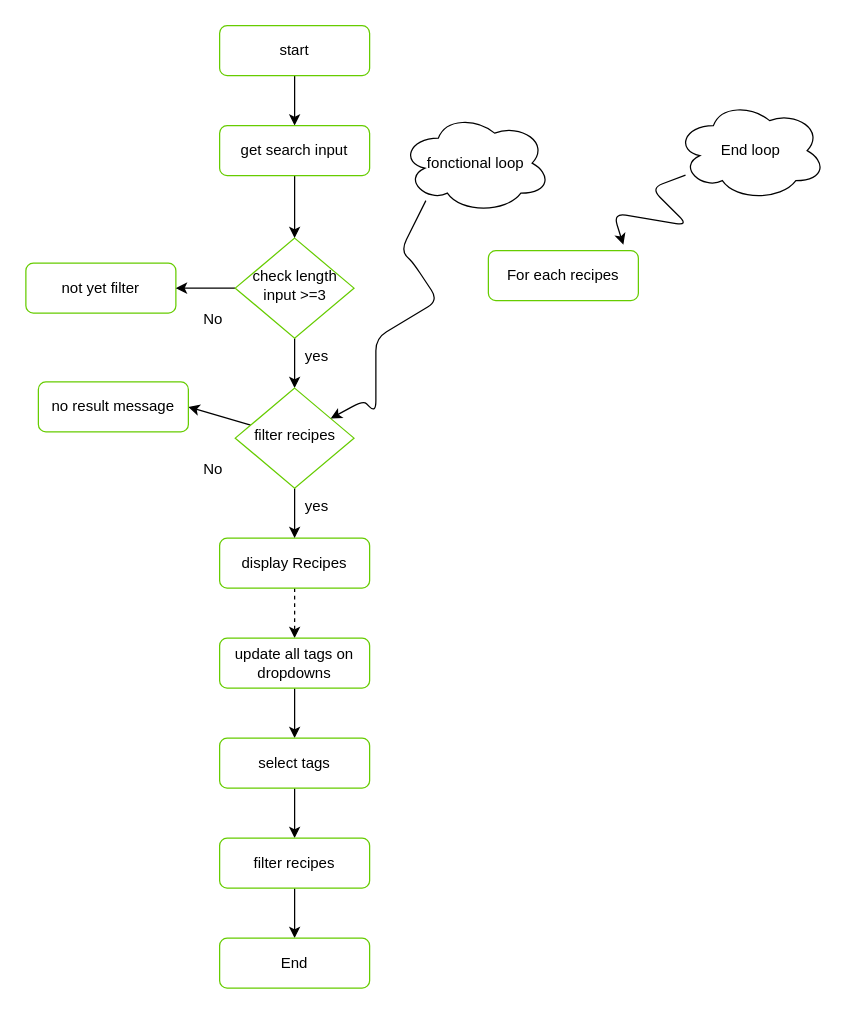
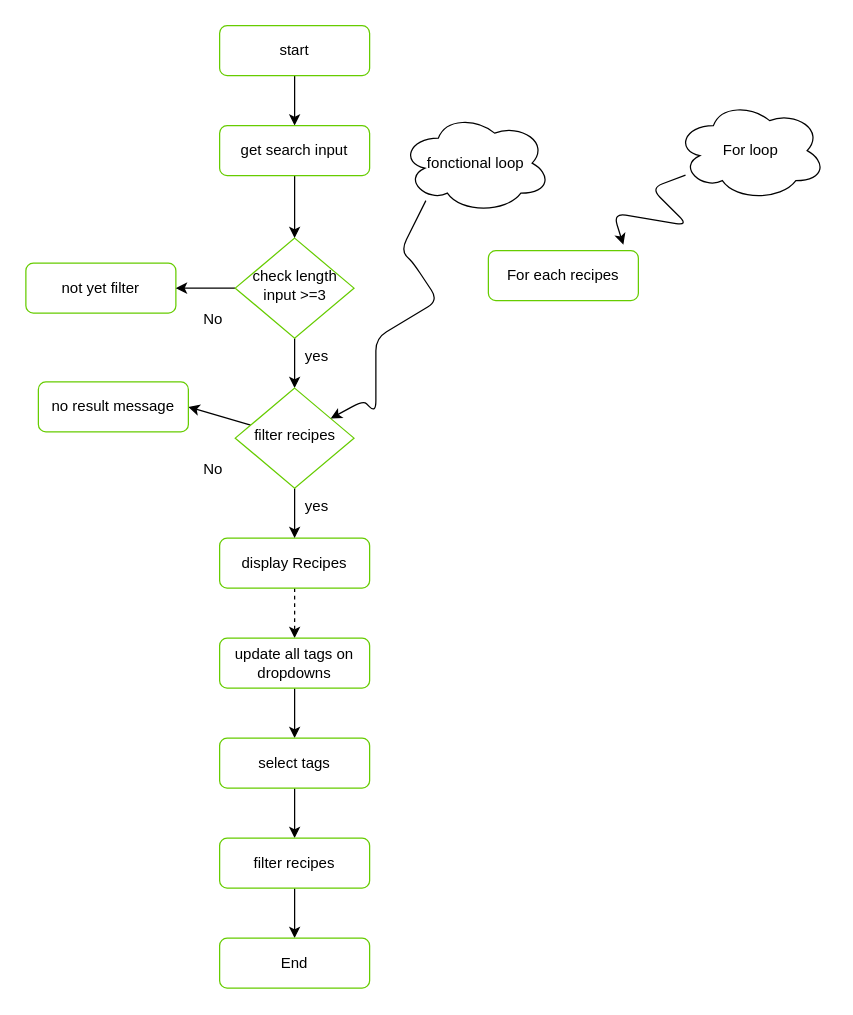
node "End loop": label "End loop" -> "For loop"
